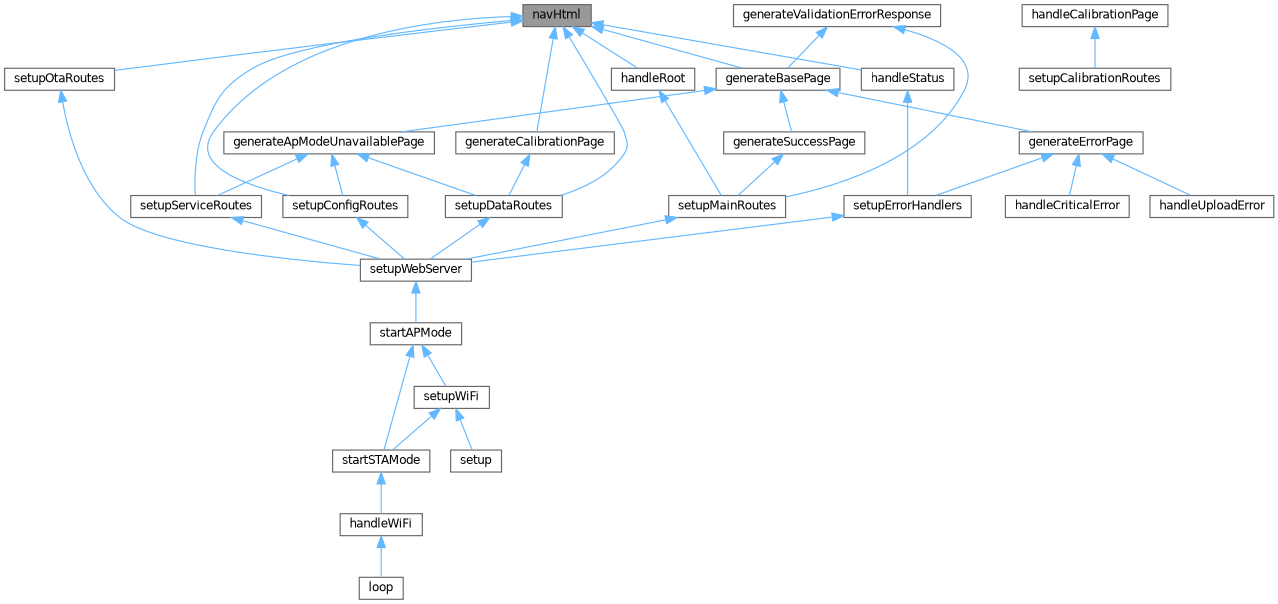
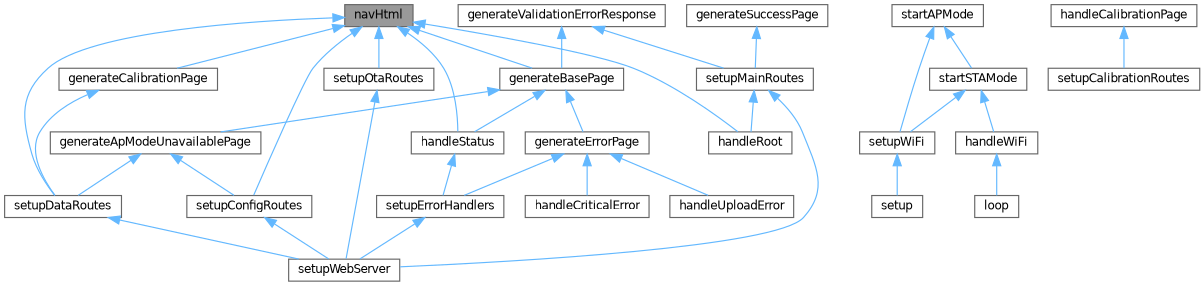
edge "generateSuccessPage" -> "generateBasePage": now "handleStatus" -> "generateBasePage"
edge "setupMainRoutes" -> "handleRoot": reversed
node "setupServiceRoutes": removed
edge "startAPMode" -> "setupWebServer": removed
edge "startSTAMode" -> "setupWiFi": reversed
